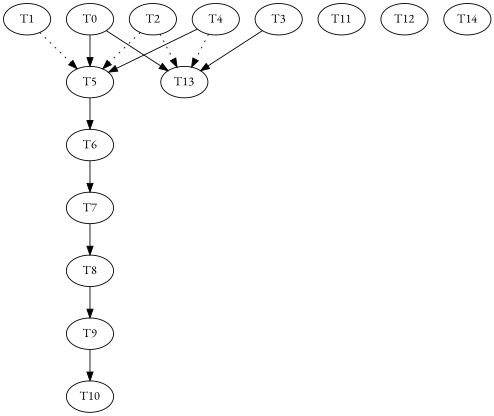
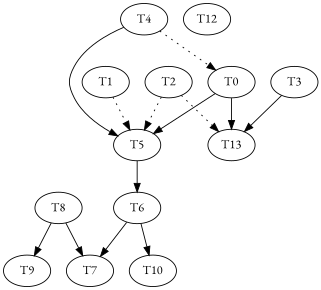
node "T11": removed
node "T14": removed
edge "T4" -> "T13": now "T4" -> "T0"
edge "T7" -> "T8": reversed
edge "T9" -> "T10": now "T6" -> "T10"
